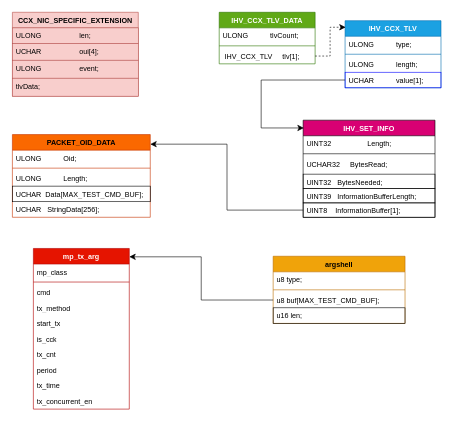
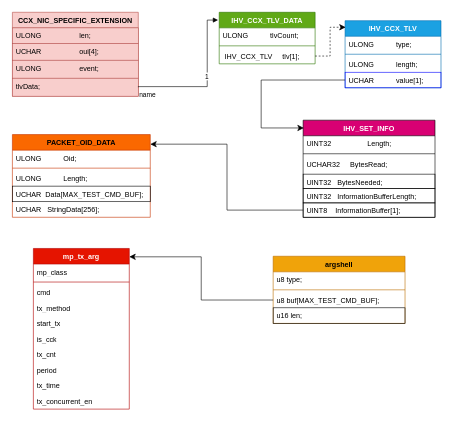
edge "tlvData;" -> "IHV_CCX_TLV_DATA": added, labels "1", "name"
node "UINT39 InformationBufferLength;": label "UINT39 InformationBufferLength;" -> "UINT32 InformationBufferLength;"
